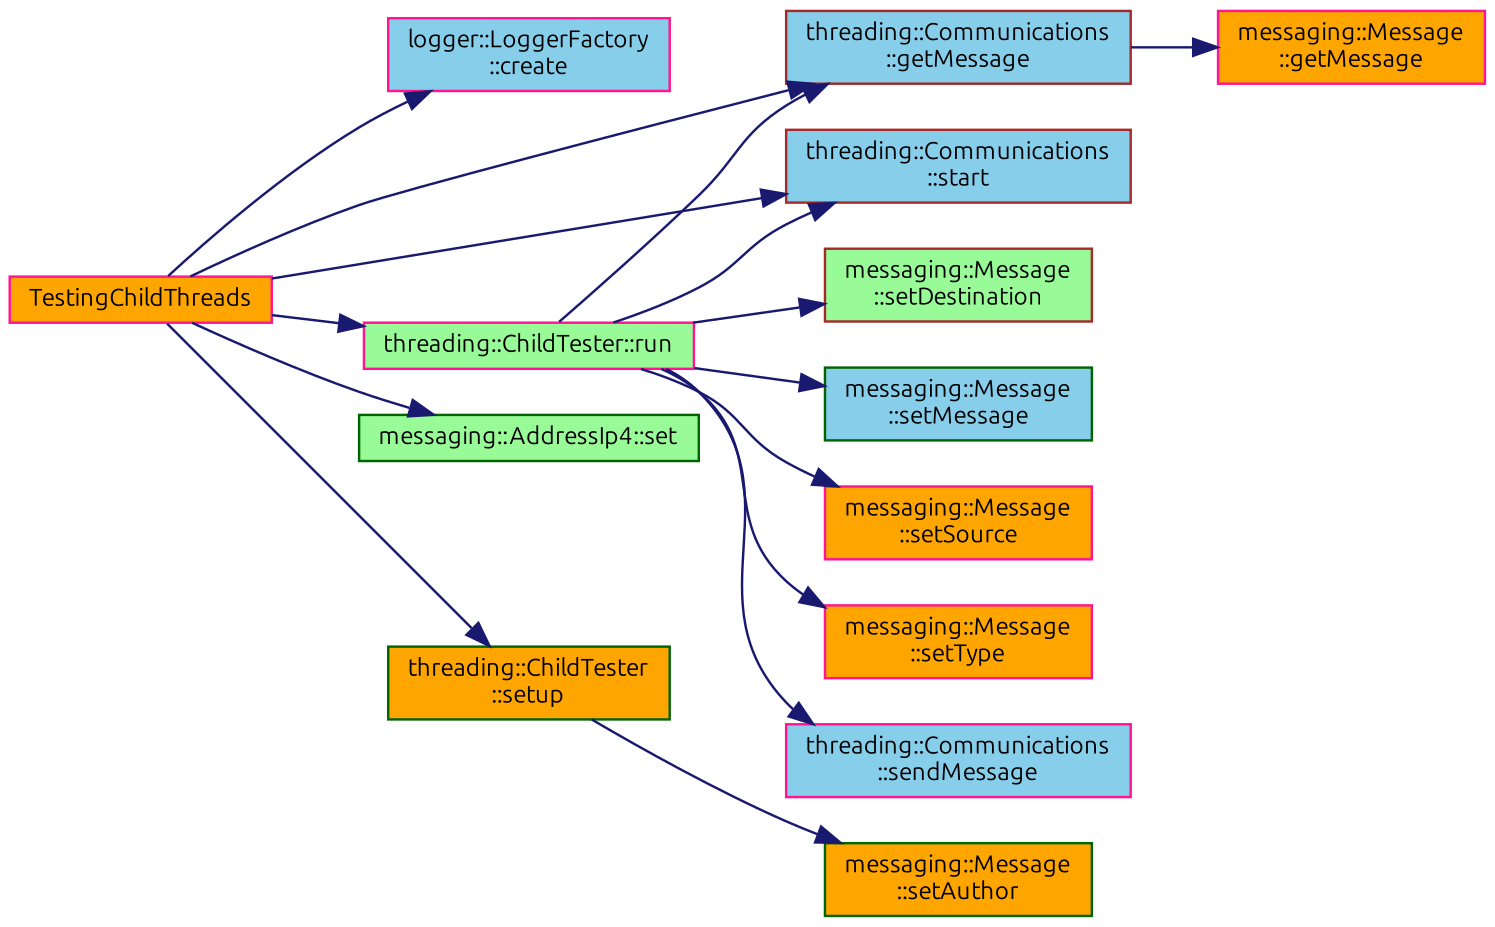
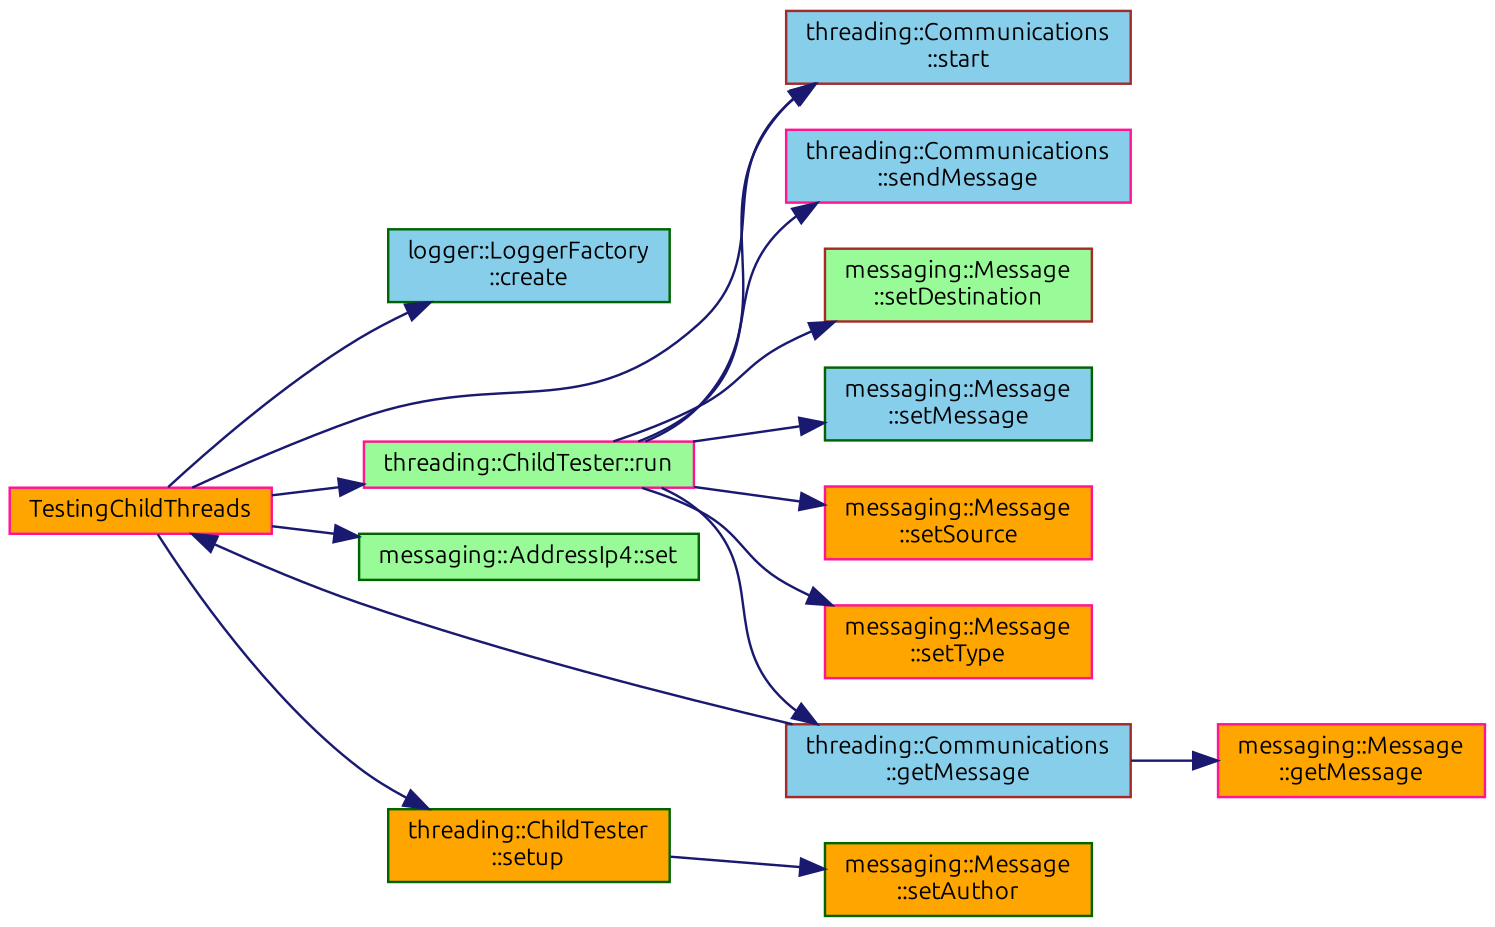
node "logger::LoggerFactory ::create": color deeppink -> darkgreen
edge "TestingChildThreads" -> "threading::Communications ::getMessage": reversed
